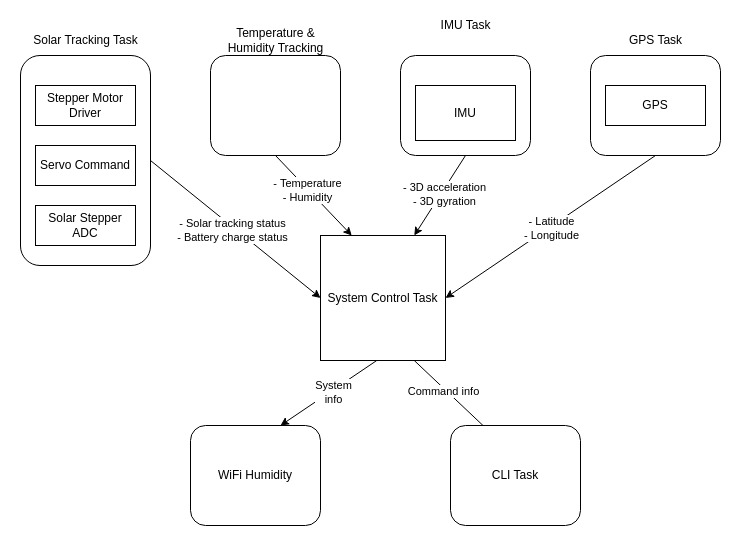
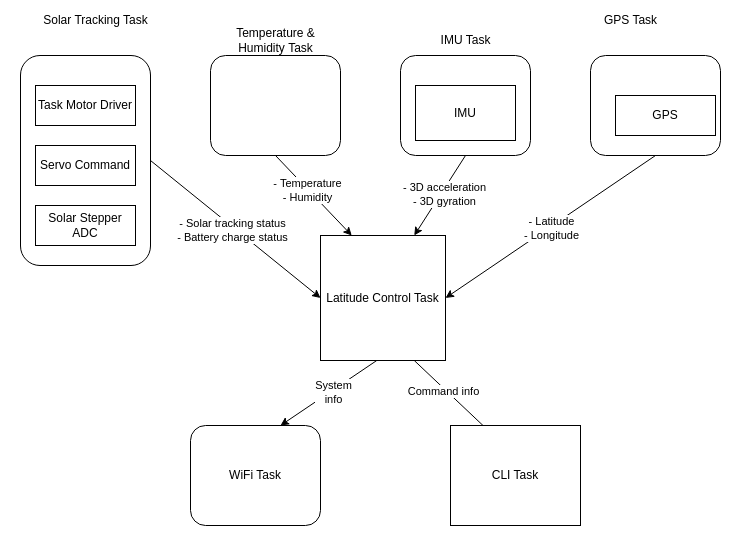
node "IMU Task": moved (466, 26) -> (466, 41)
node "Solar Tracking Task": moved (86, 41) -> (96, 21)
node "Temperature & Humidity Tracking": label "Temperature & Humidity Tracking" -> "Temperature & Humidity Task"
node "GPS Task": moved (656, 41) -> (631, 21)
node "Stepper Motor Driver": label "Stepper Motor Driver" -> "Task Motor Driver"
node "GPS": moved (656, 106) -> (666, 116)
node "System Control Task": label "System Control Task" -> "Latitude Control Task"
node "WiFi Humidity": label "WiFi Humidity" -> "WiFi Task"
node "CLI Task": shape rounded rectangle -> rectangle
